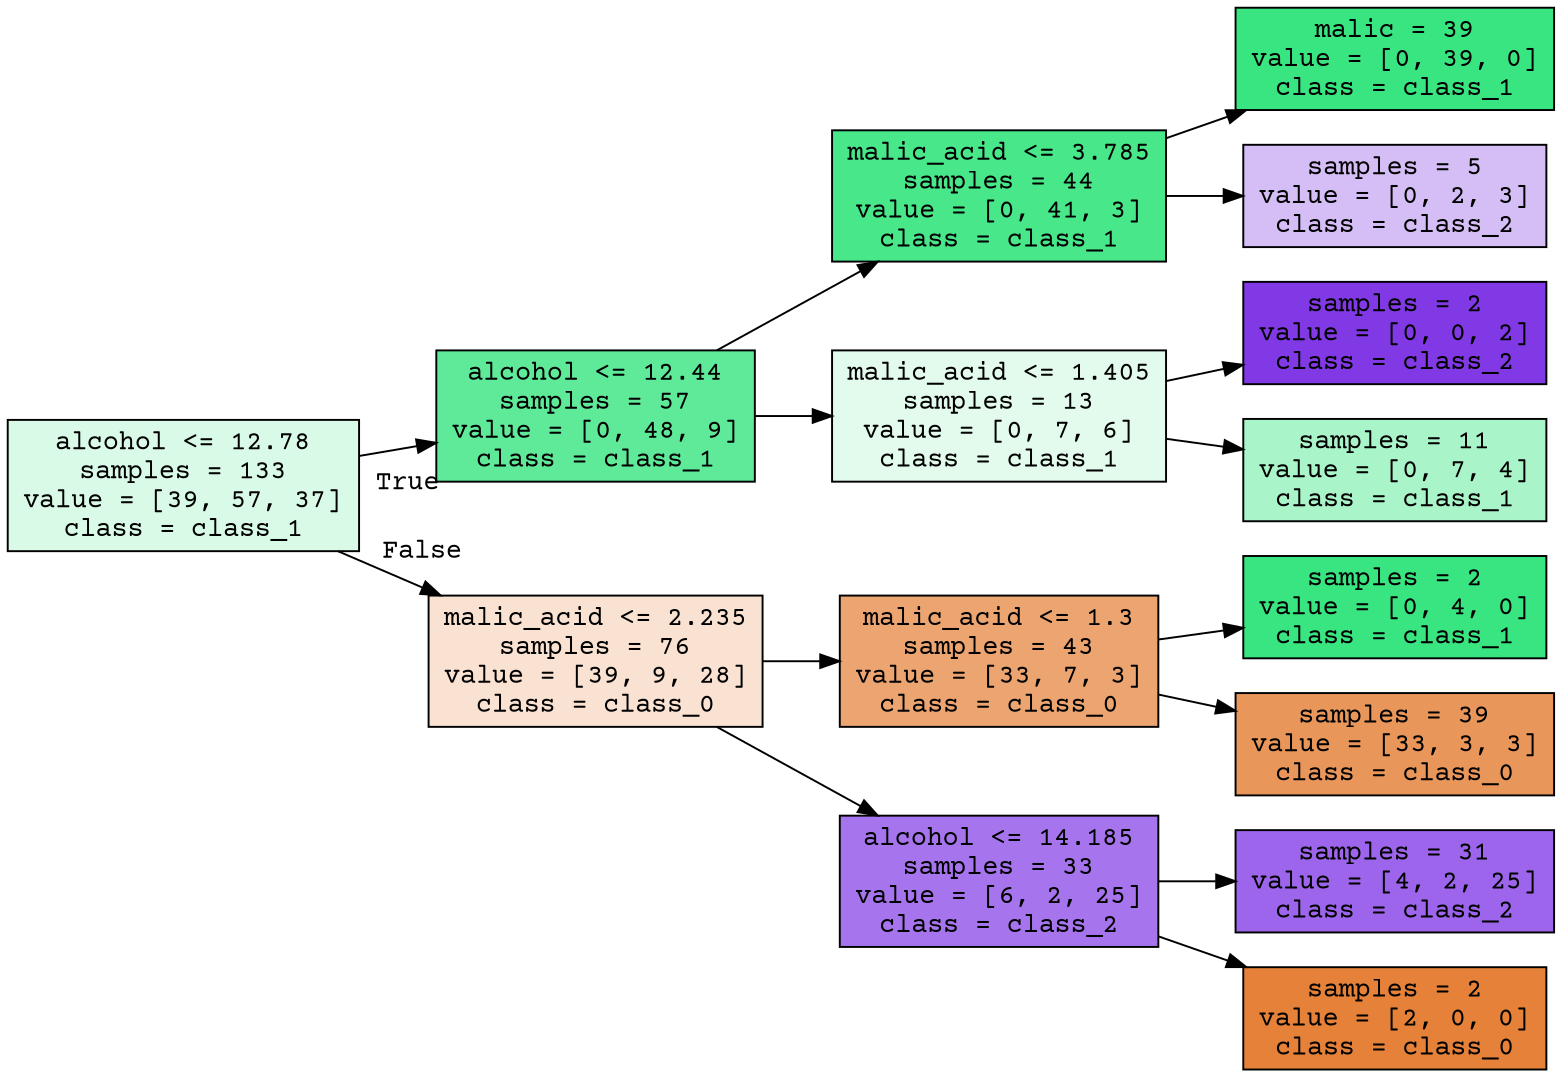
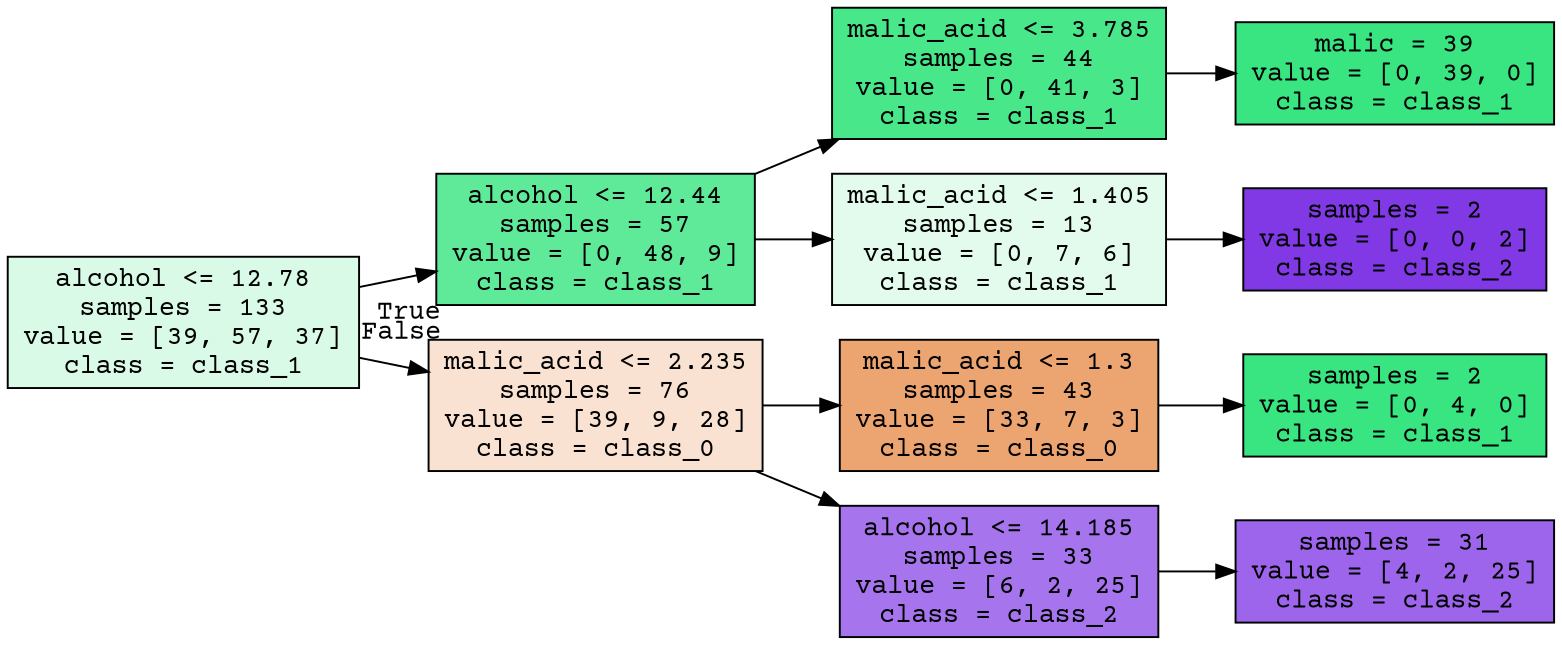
node "samples = 5 value = [0, 2, 3] class = class_2": removed
node "samples = 11 value = [0, 7, 4] class = class_1": removed
node "samples = 39 value = [33, 3, 3] class = class_0": removed
node "samples = 2 value = [2, 0, 0] class = class_0": removed
